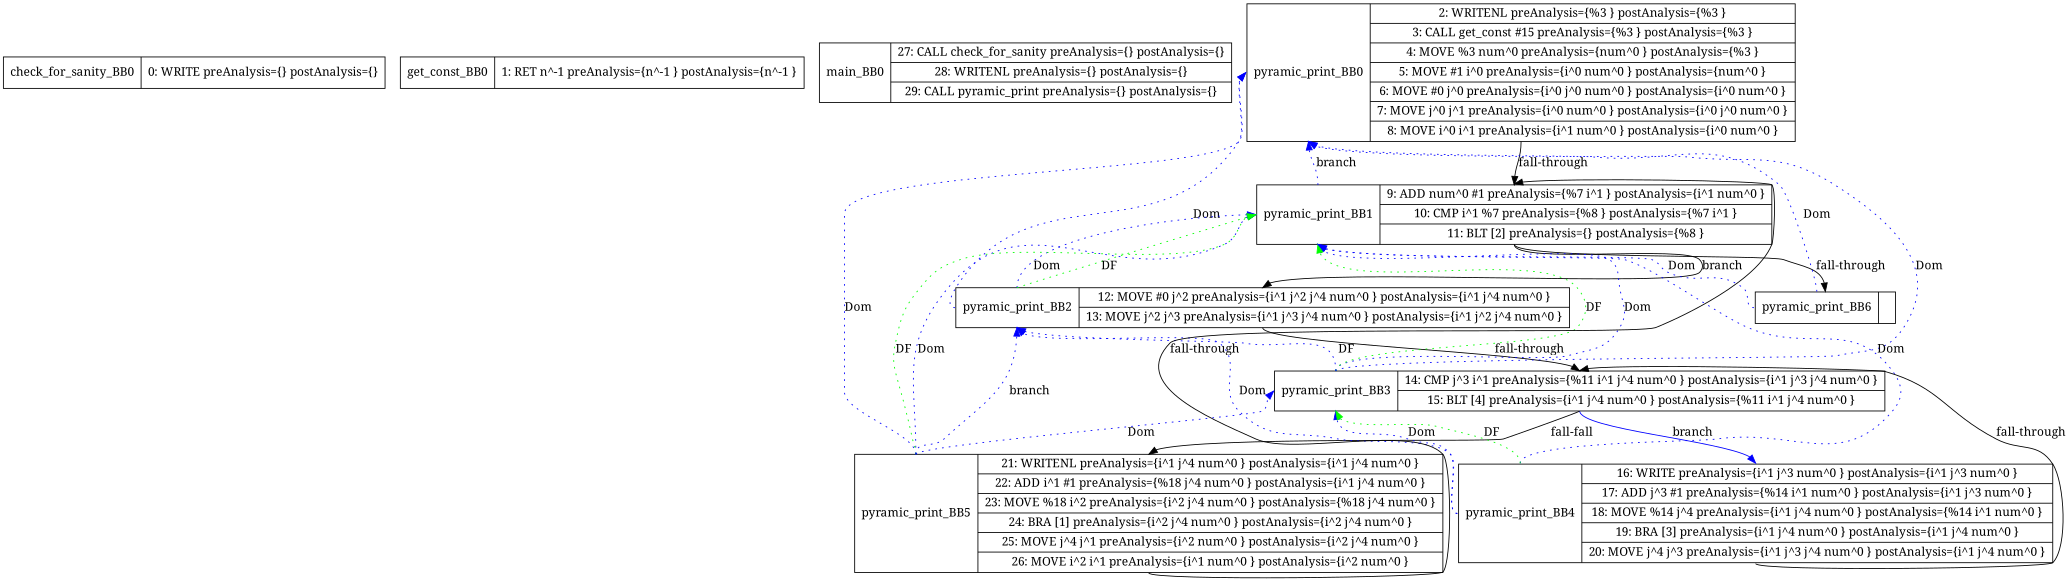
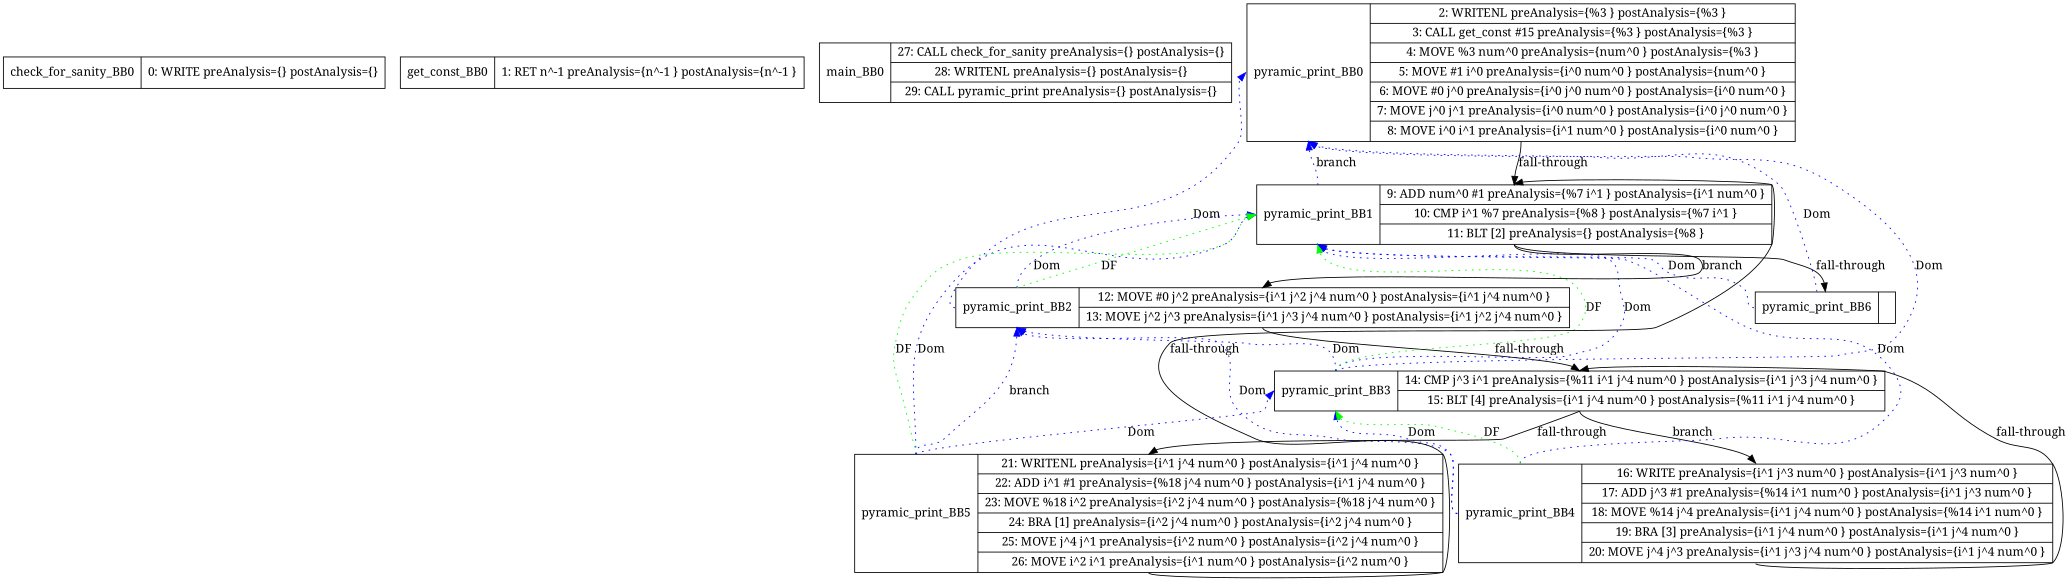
edge "pyramic_print_BB5" -> "pyramic_print_BB0": removed, label "Dom"
edge "pyramic_print_BB3" -> "pyramic_print_BB2": label "DF" -> "Dom"
edge "pyramic_print_BB3" -> "pyramic_print_BB5": label "fall-fall" -> "fall-through"
edge "pyramic_print_BB3" -> "pyramic_print_BB4": color blue -> black
